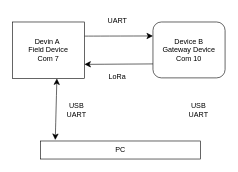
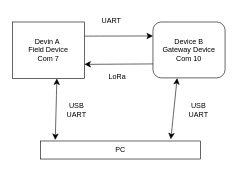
node "UART": moved (117, 21) -> (111, 21)
edge "Device B Gateway Device Com 10" -- "PC": added
